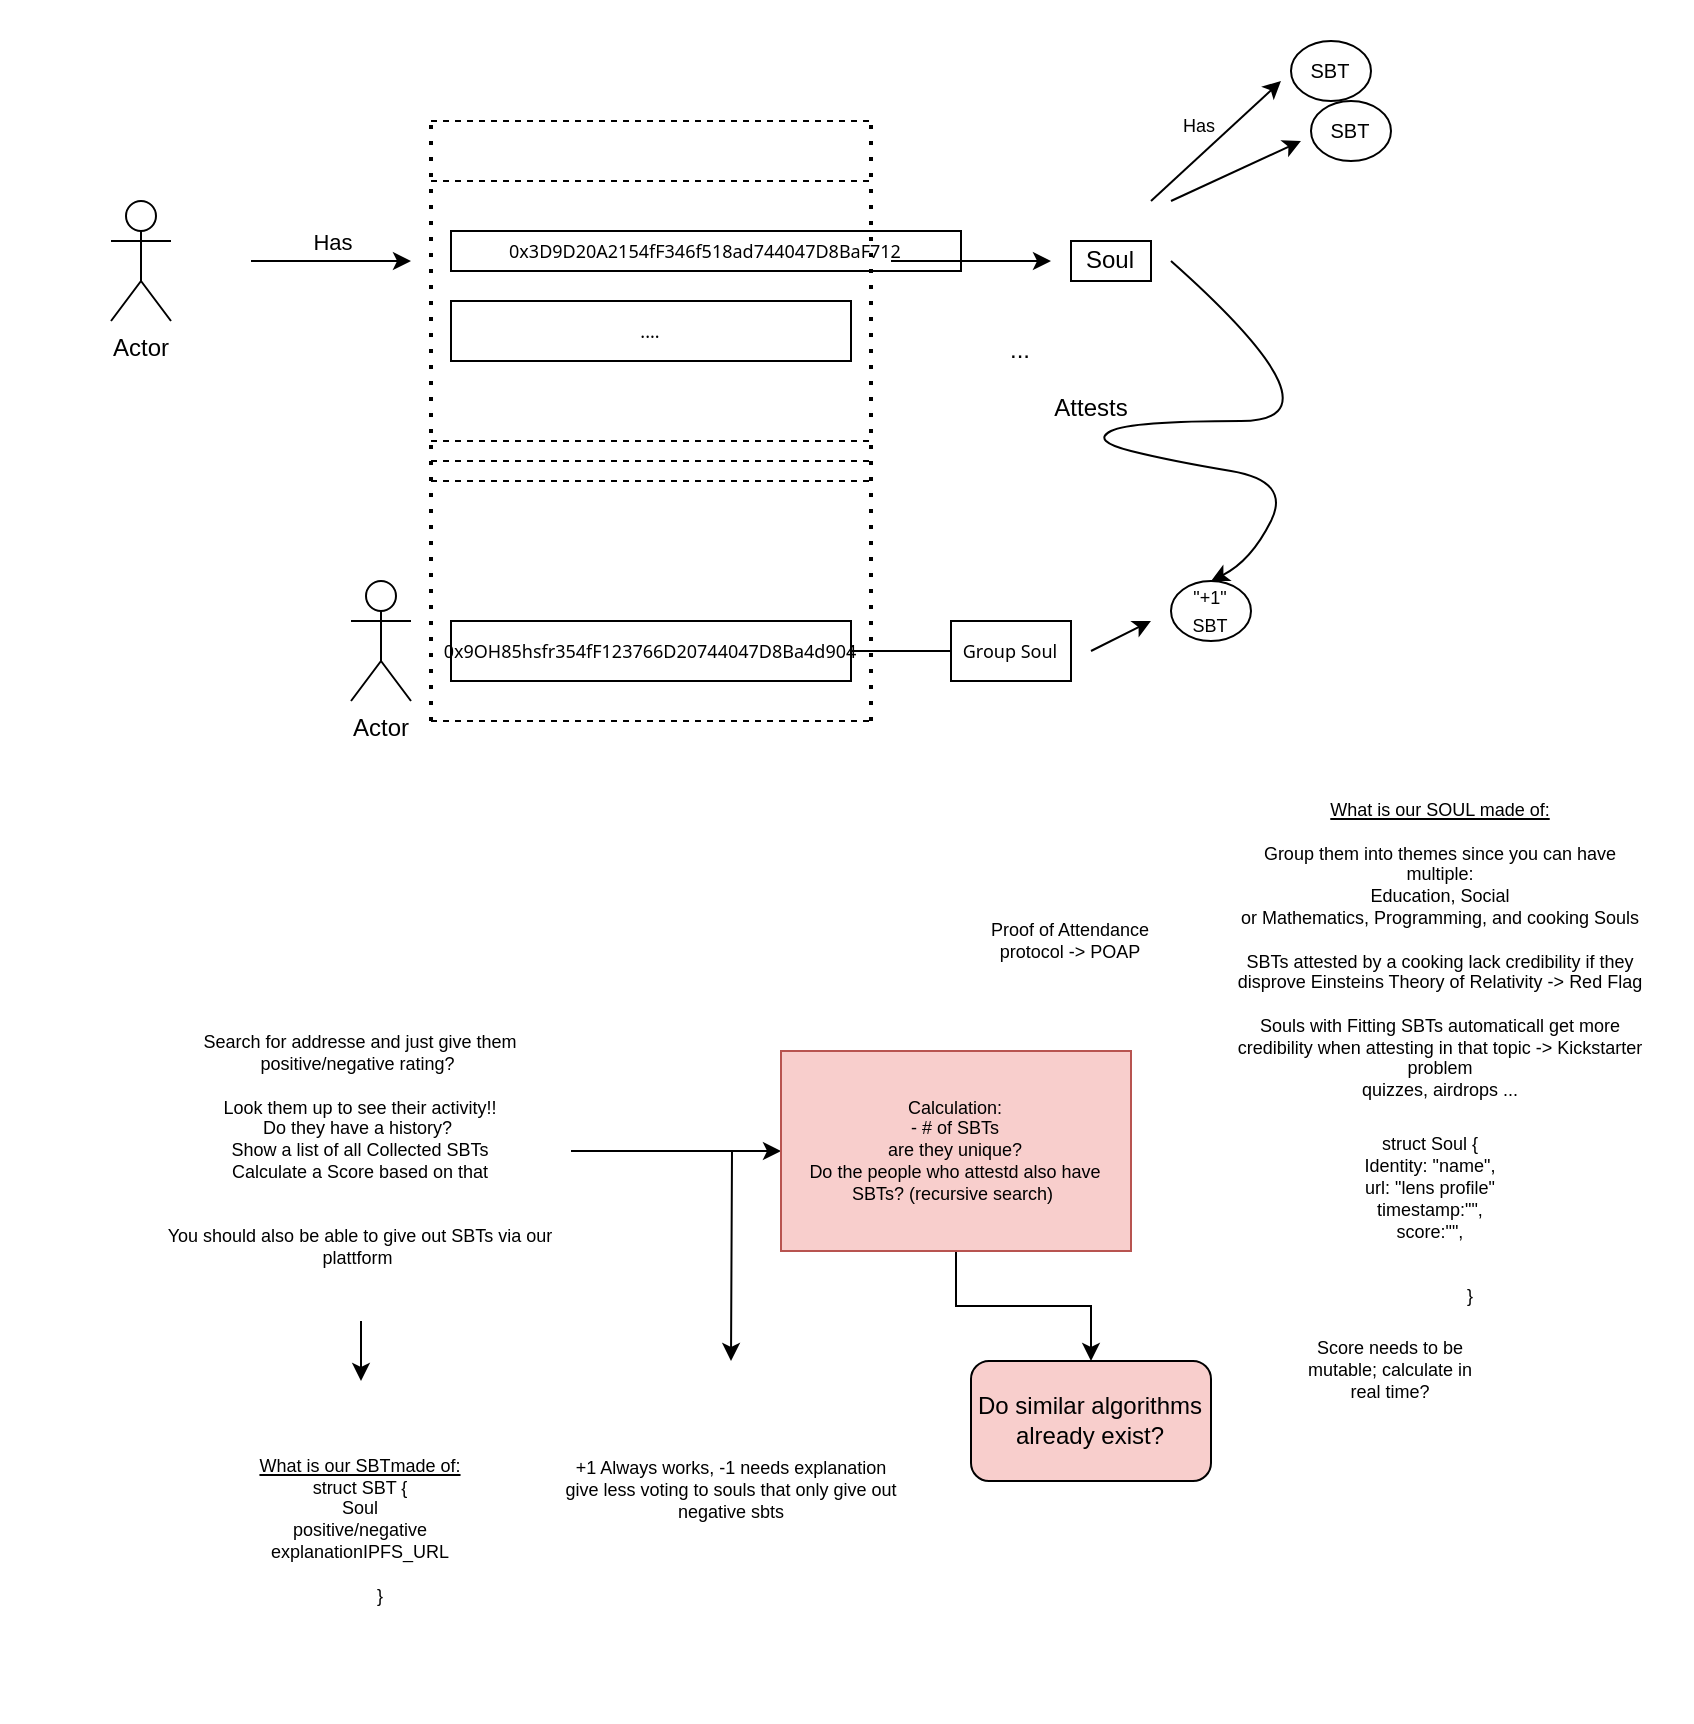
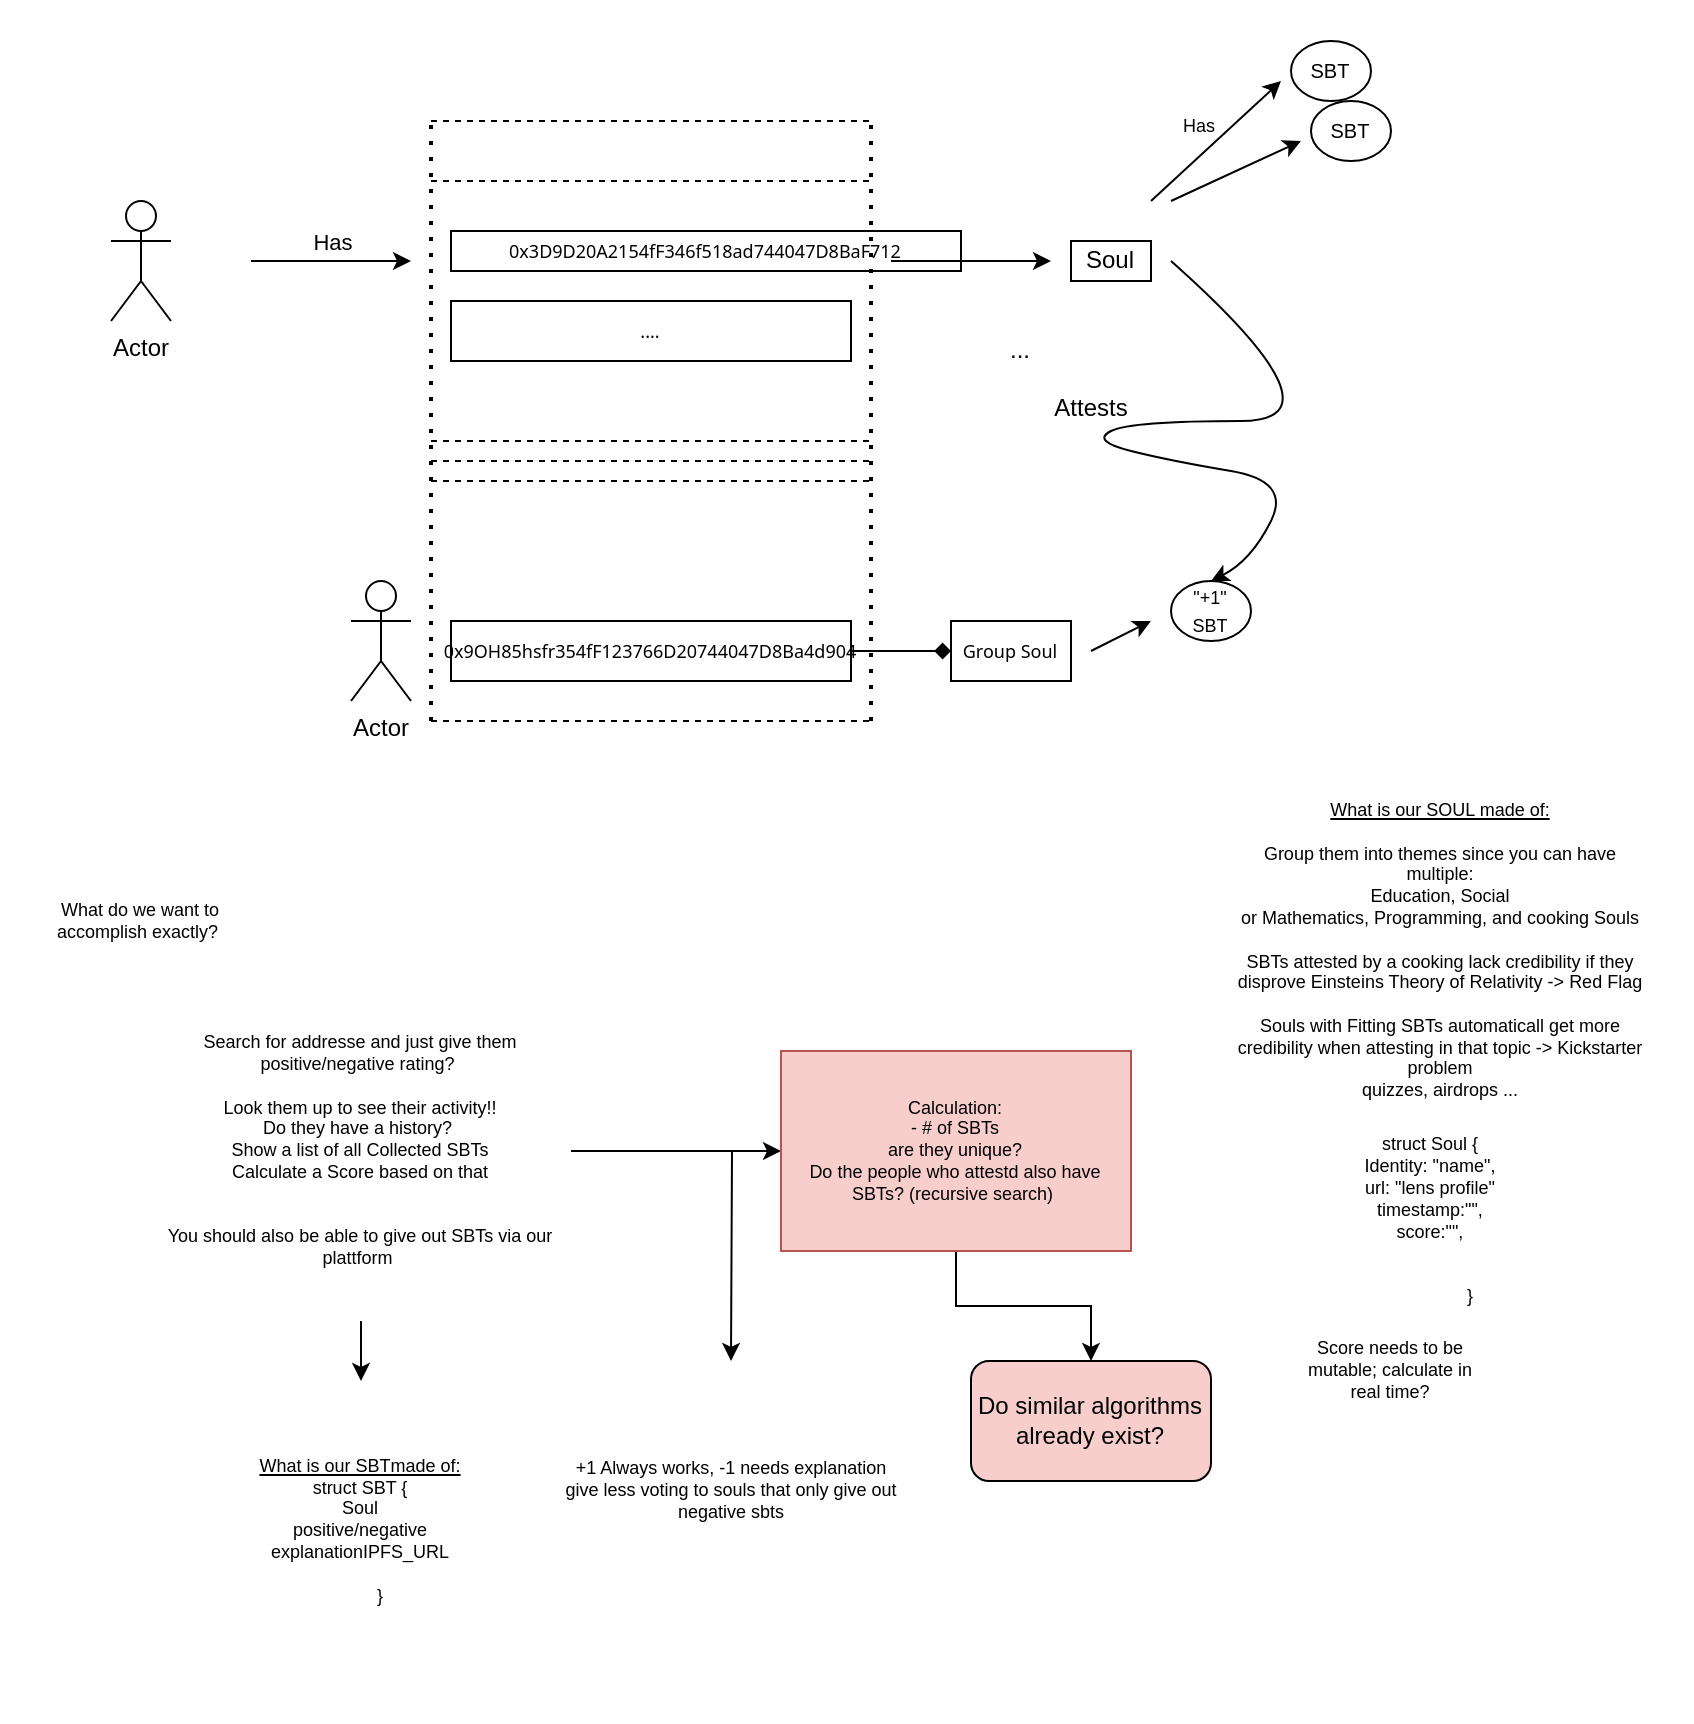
edge "0x9OH85hsfr354fF123766D20744047D8Ba4d904" -- "Group Soul": arrowhead none -> diamond
node "What do we want to accomplish exactly?": added
node "Proof of Attendance protocol -> POAP": removed
